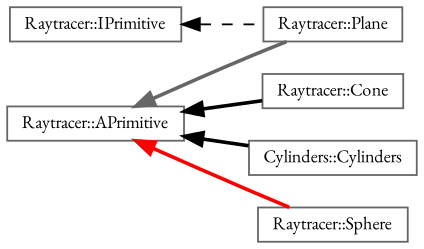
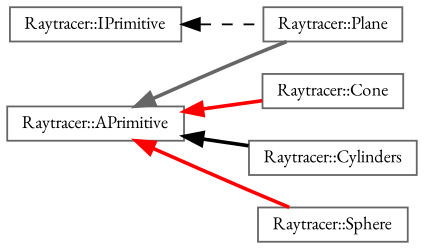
edge "Raytracer::Cone" -> "Raytracer::APrimitive": color black -> red
node "Cylinders::Cylinders": label "Cylinders::Cylinders" -> "Raytracer::Cylinders"
